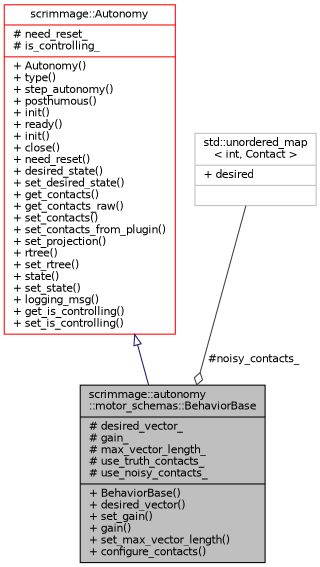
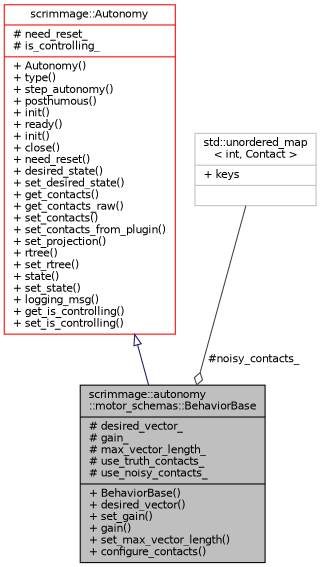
node "std::unordered_map": text "+ desired" -> "+ keys"
